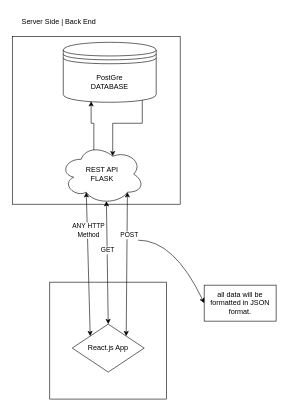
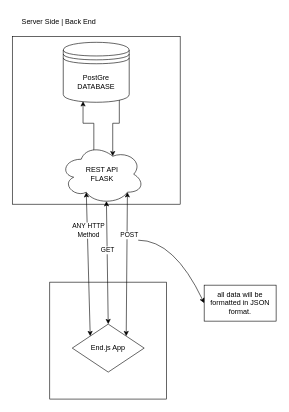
node "PostGre DATABASE": size 93x60 -> 66x60
node "React.js App": label "React.js App" -> "End.js App"
